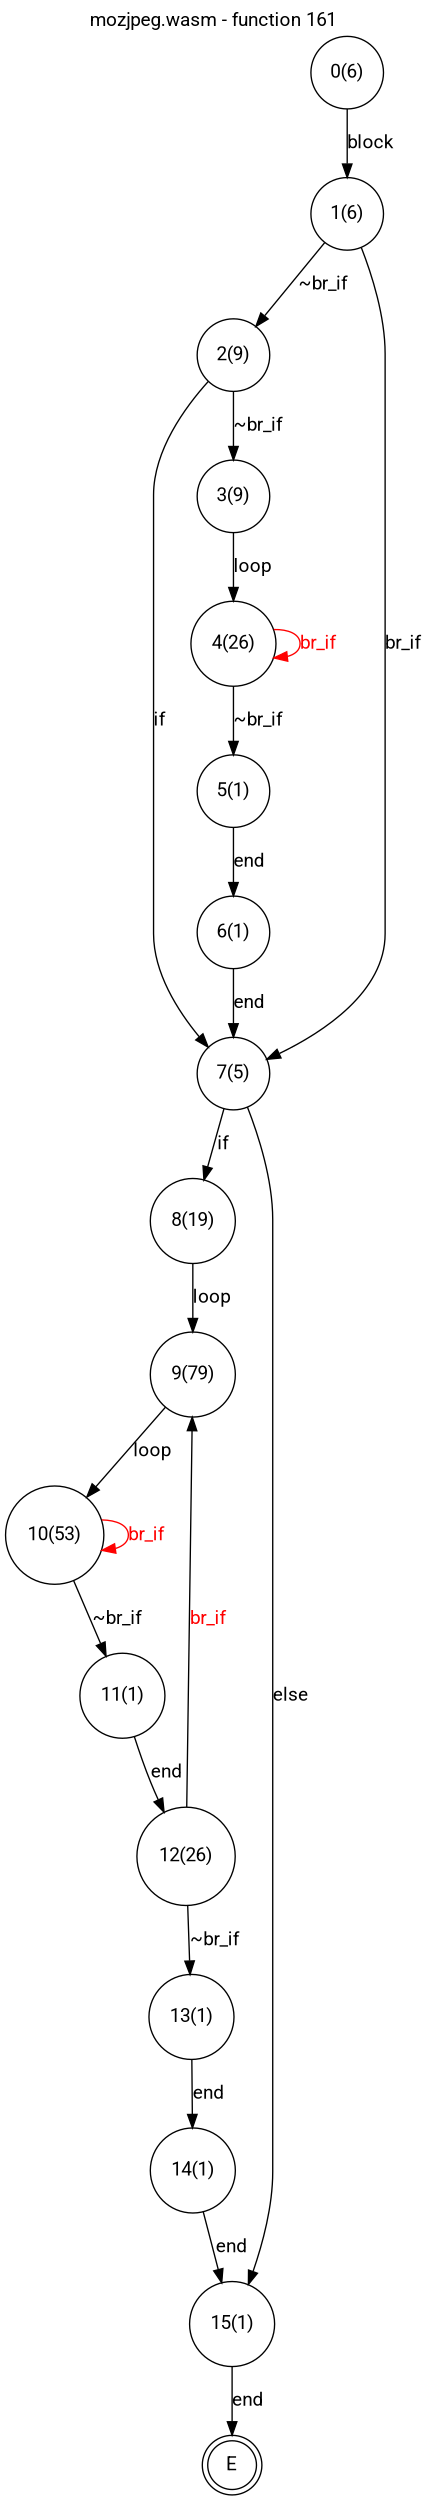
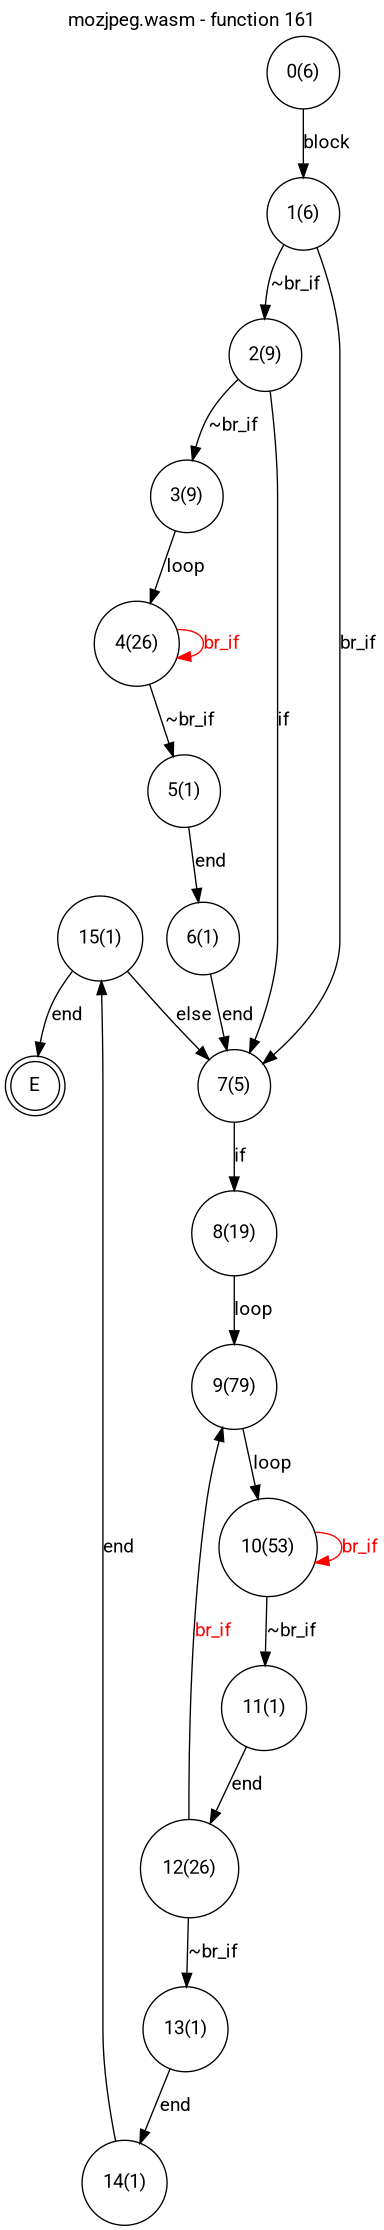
edge "7(5)" -> "15(1)": reversed
